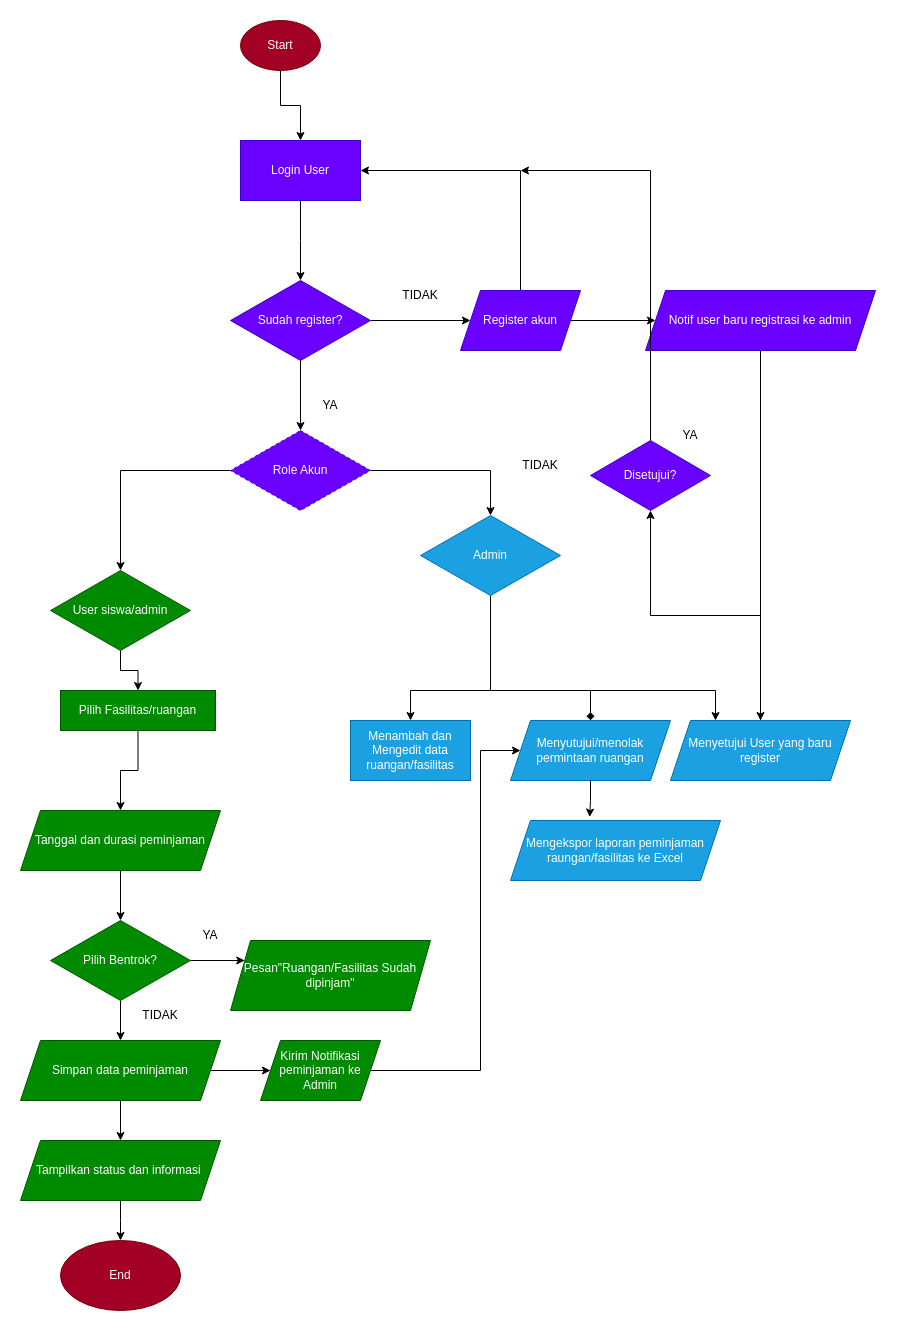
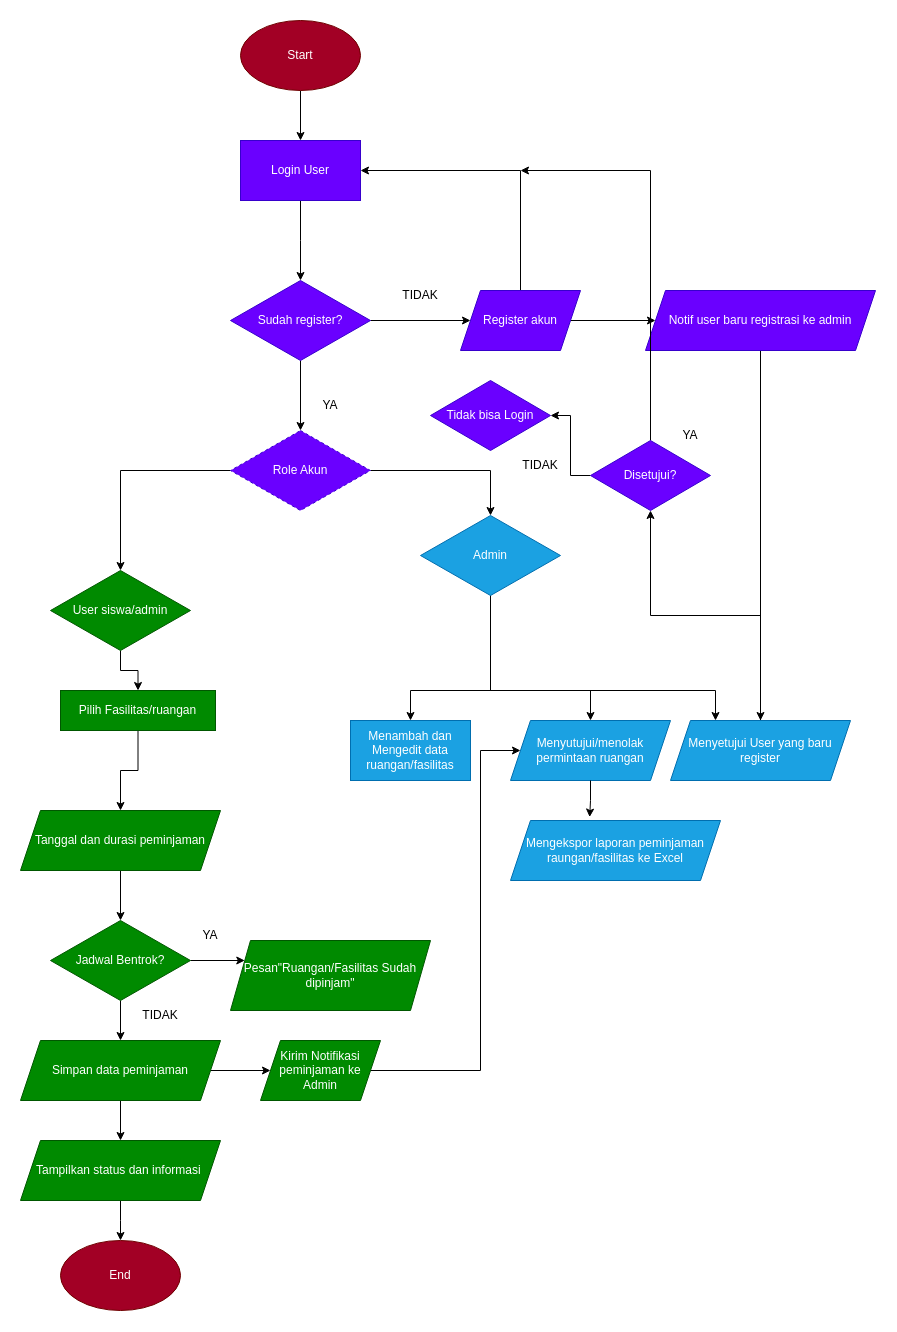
node "Start": size 80x50 -> 120x70
node "Tidak bisa Login": added
edge "Disetujui?" -> "Tidak bisa Login": added
edge "Admin" -> "Menyutujui/menolak permintaan ruangan": arrowhead diamond -> classic
node "Pilih Bentrok?": label "Pilih Bentrok?" -> "Jadwal Bentrok?"
